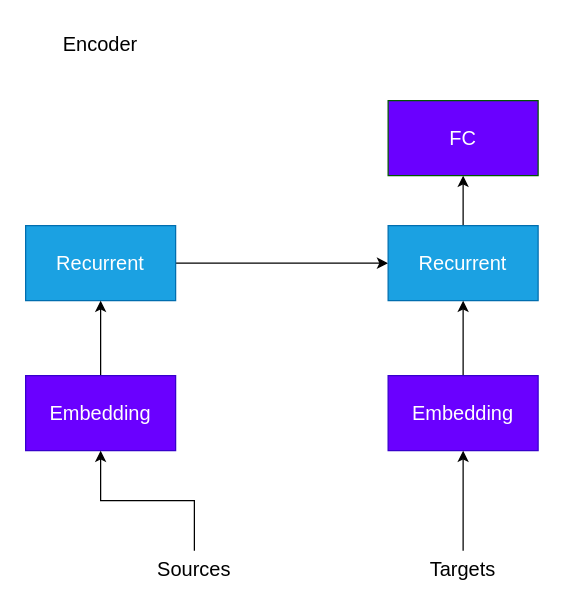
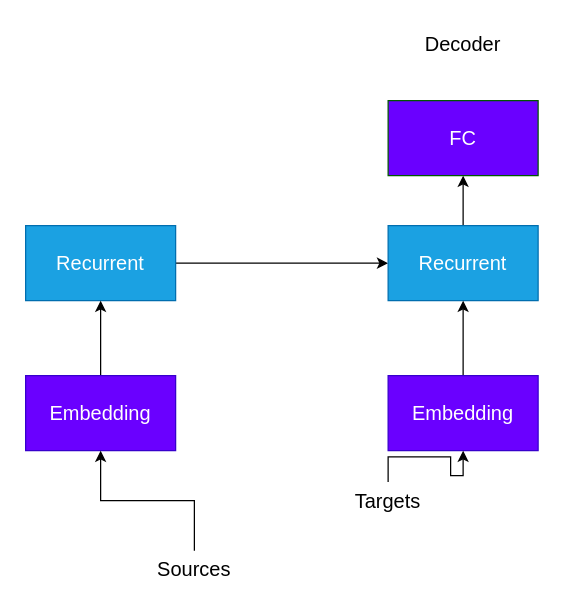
node "Encoder": removed
node "Decoder": added
node "Targets": moved (463, 569) -> (388, 501)
